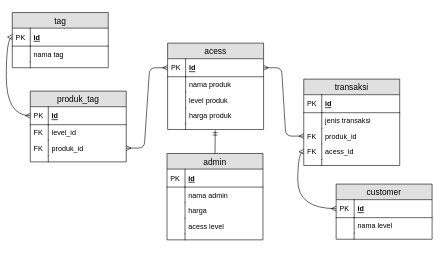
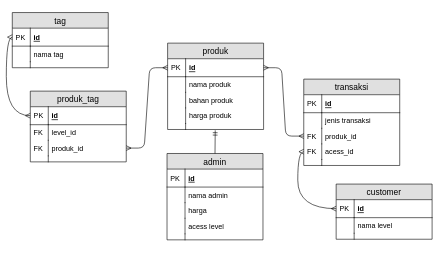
node "acess": label "acess" -> "produk"
node "level produk": label "level produk" -> "bahan produk"
